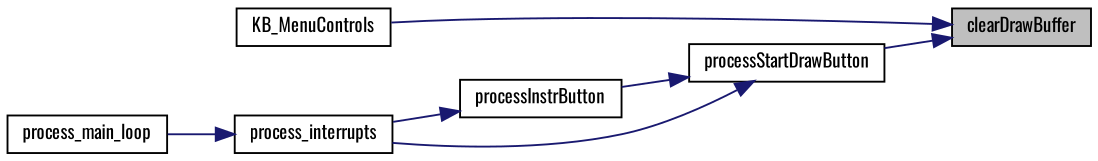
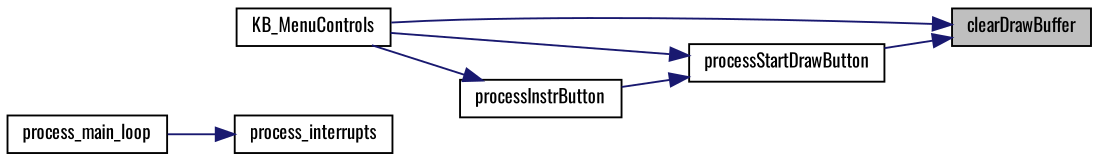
edge "process_interrupts" -> "processInstrButton": now "KB_MenuControls" -> "processInstrButton"
edge "process_interrupts" -> "processStartDrawButton": now "KB_MenuControls" -> "processStartDrawButton"
